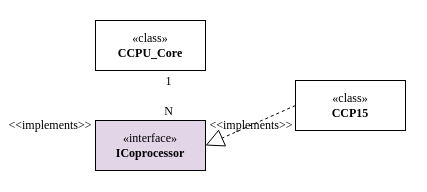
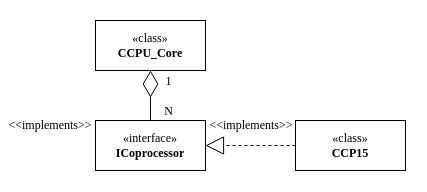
node "«class» CCP15": moved (351, 106) -> (351, 146)
edge "«interface» ICoprocessor" -> "«class» CCPU_Core": added
node "«interface» ICoprocessor": fillcolor #e1d5e7 -> #ffffff
